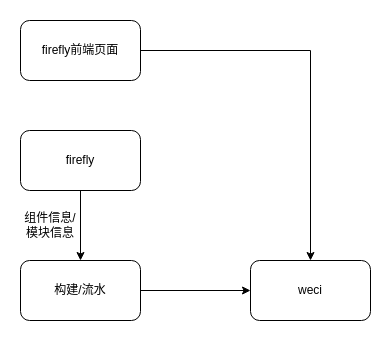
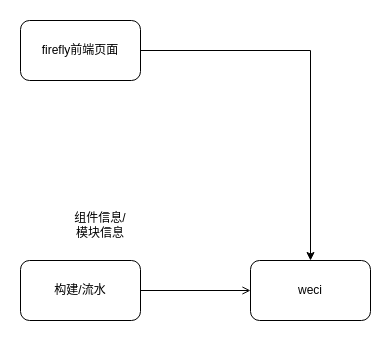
node "firefly": removed
edge "firefly" -> "构建/流水": removed
node "组件信息/模块信息": moved (51, 226) -> (101, 226)
edge "构建/流水" -> "weci": arrowhead classic -> open
